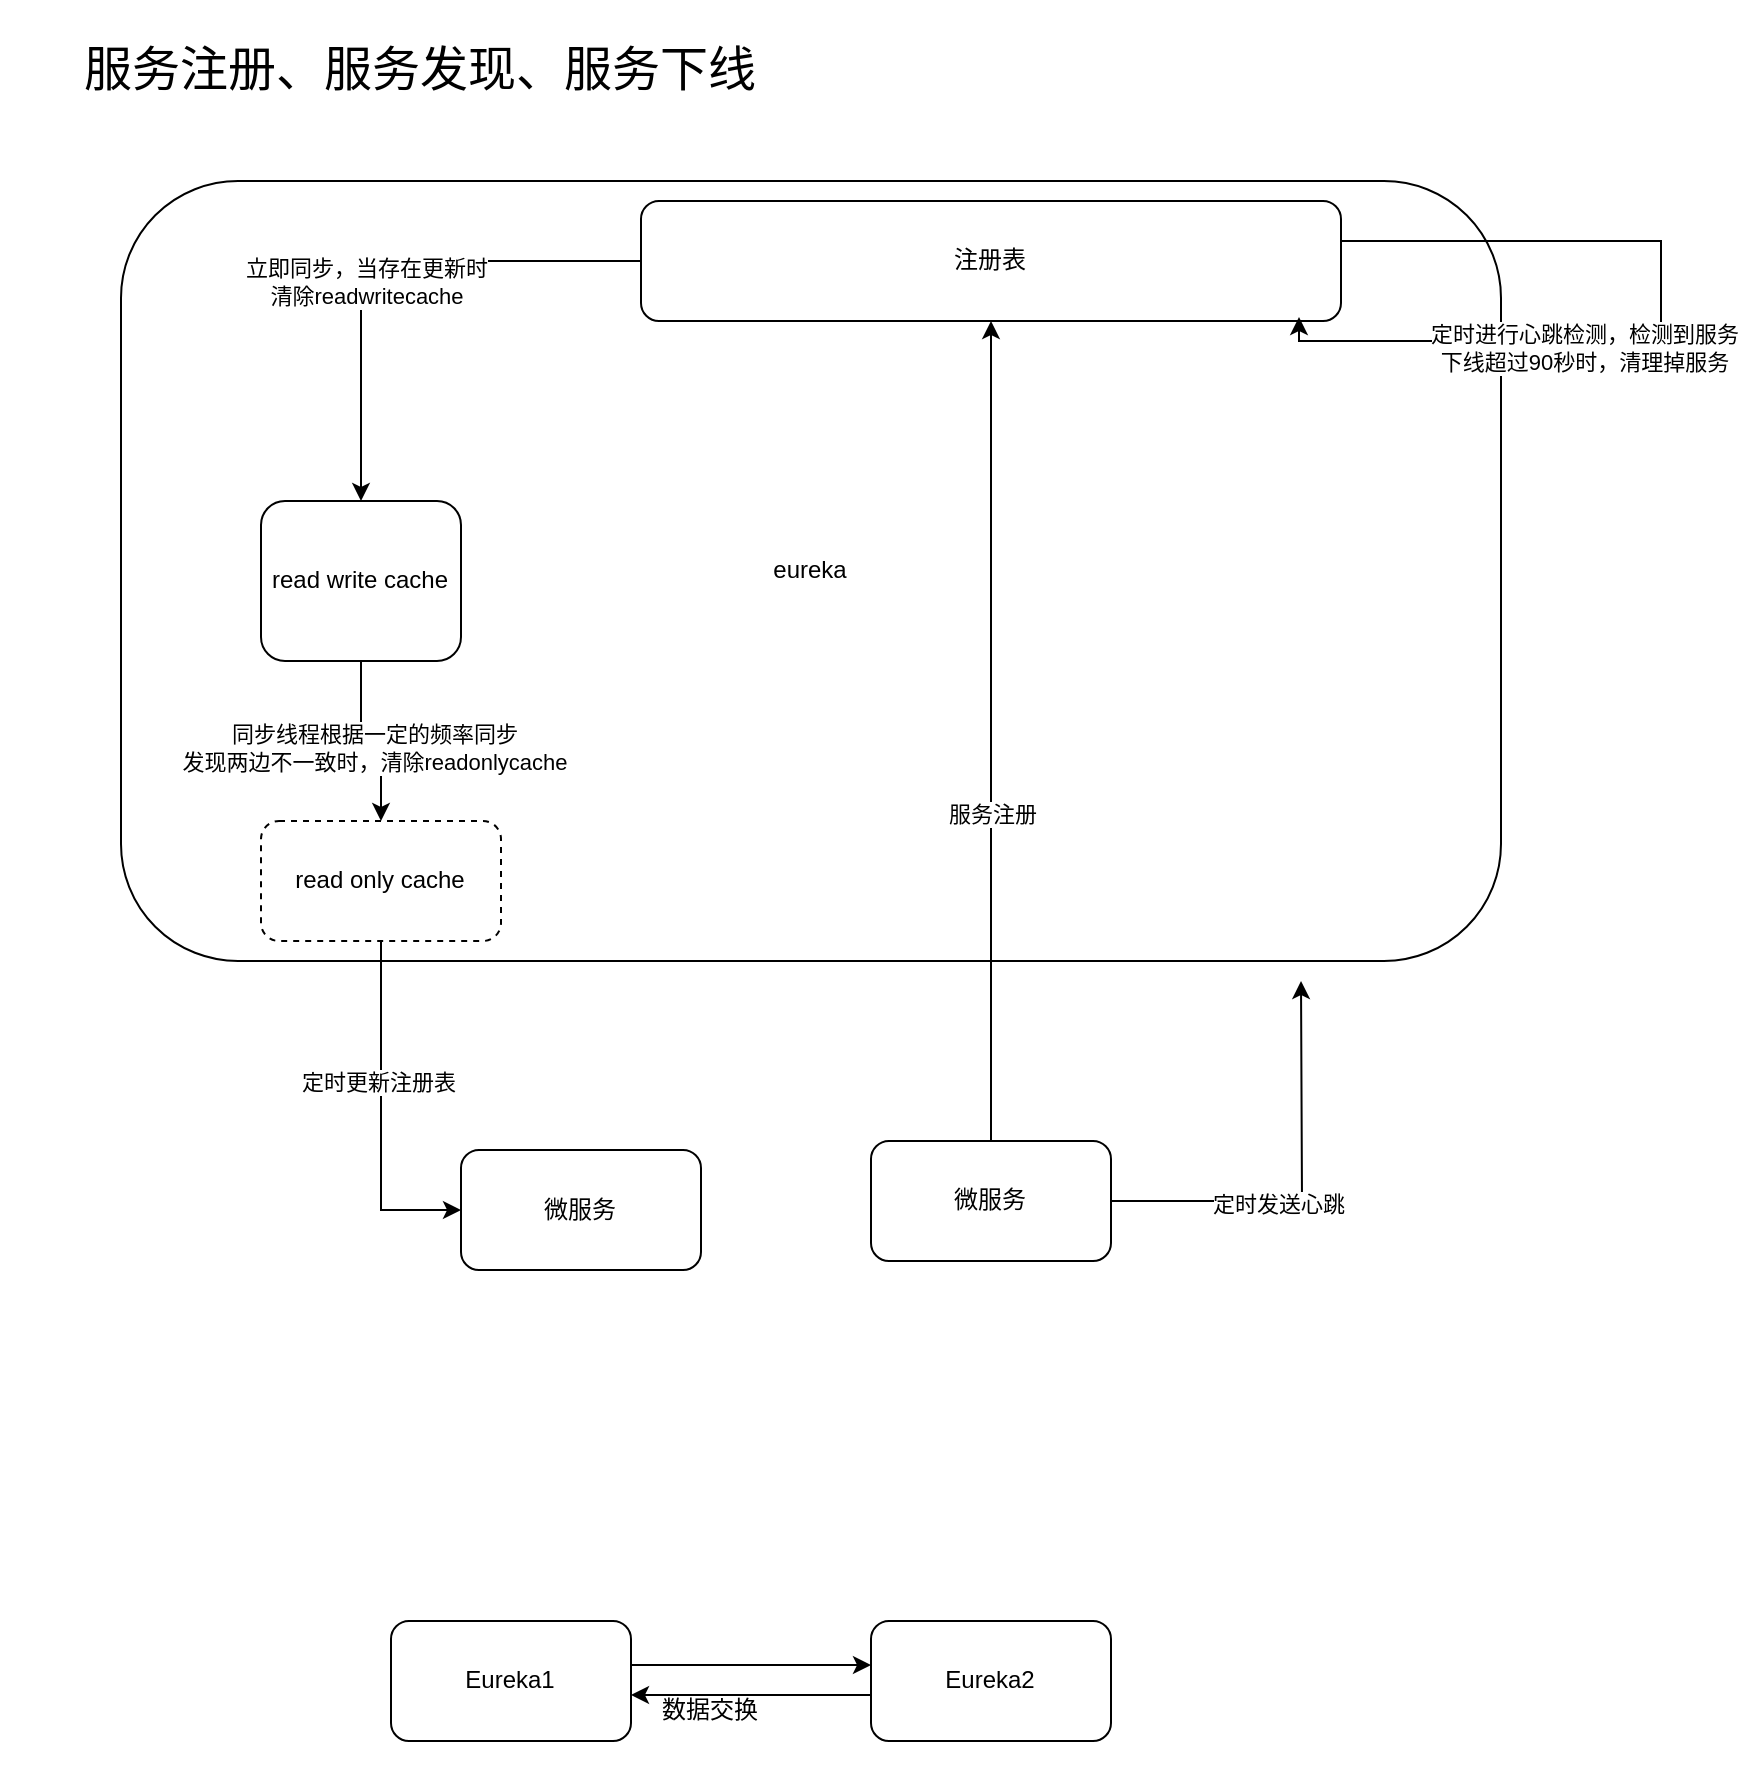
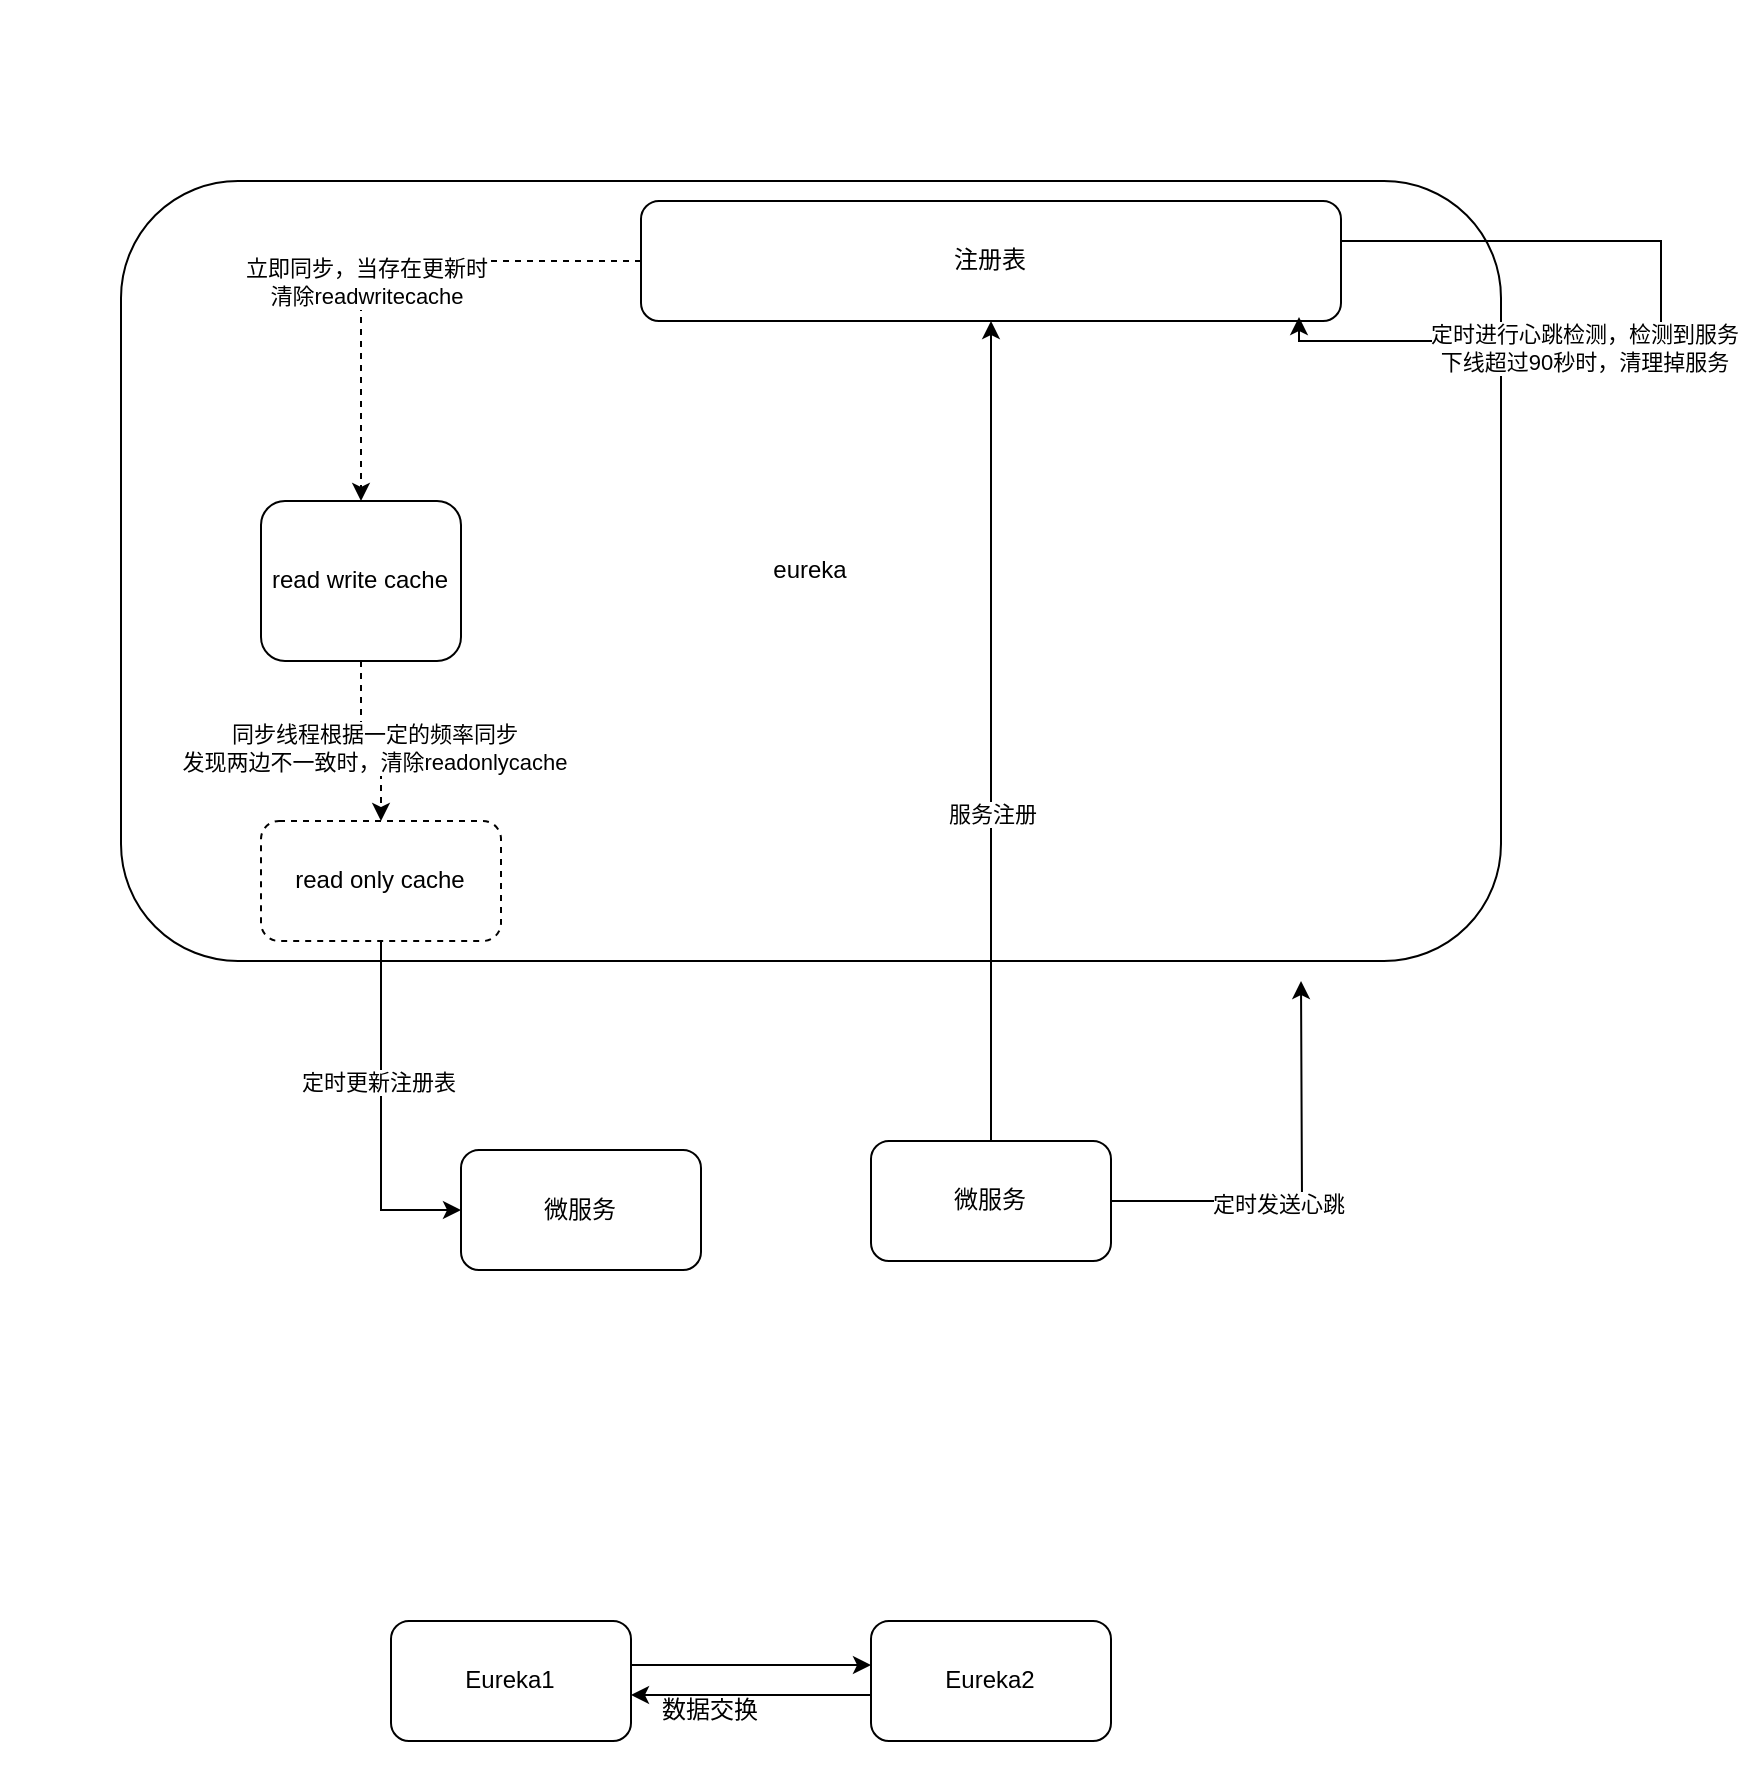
node "服务注册、服务发现、服务下线": removed
edge "注册表" -> "read write cache": style solid -> dashed
edge "read write cache" -> "read only cache": style solid -> dashed
